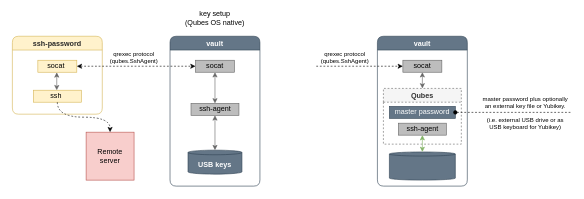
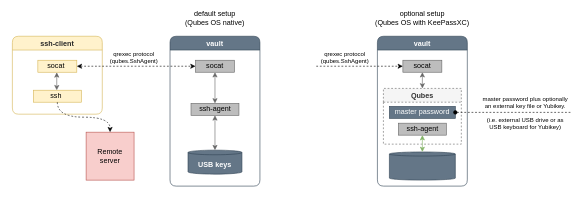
node "key setup (Qubes OS native)": label "key setup (Qubes OS native)" -> "default setup (Qubes OS native)"
node "optional setup (Qubes OS with KeePassXC)": added
node "ssh-password": label "ssh-password" -> "ssh-client"
